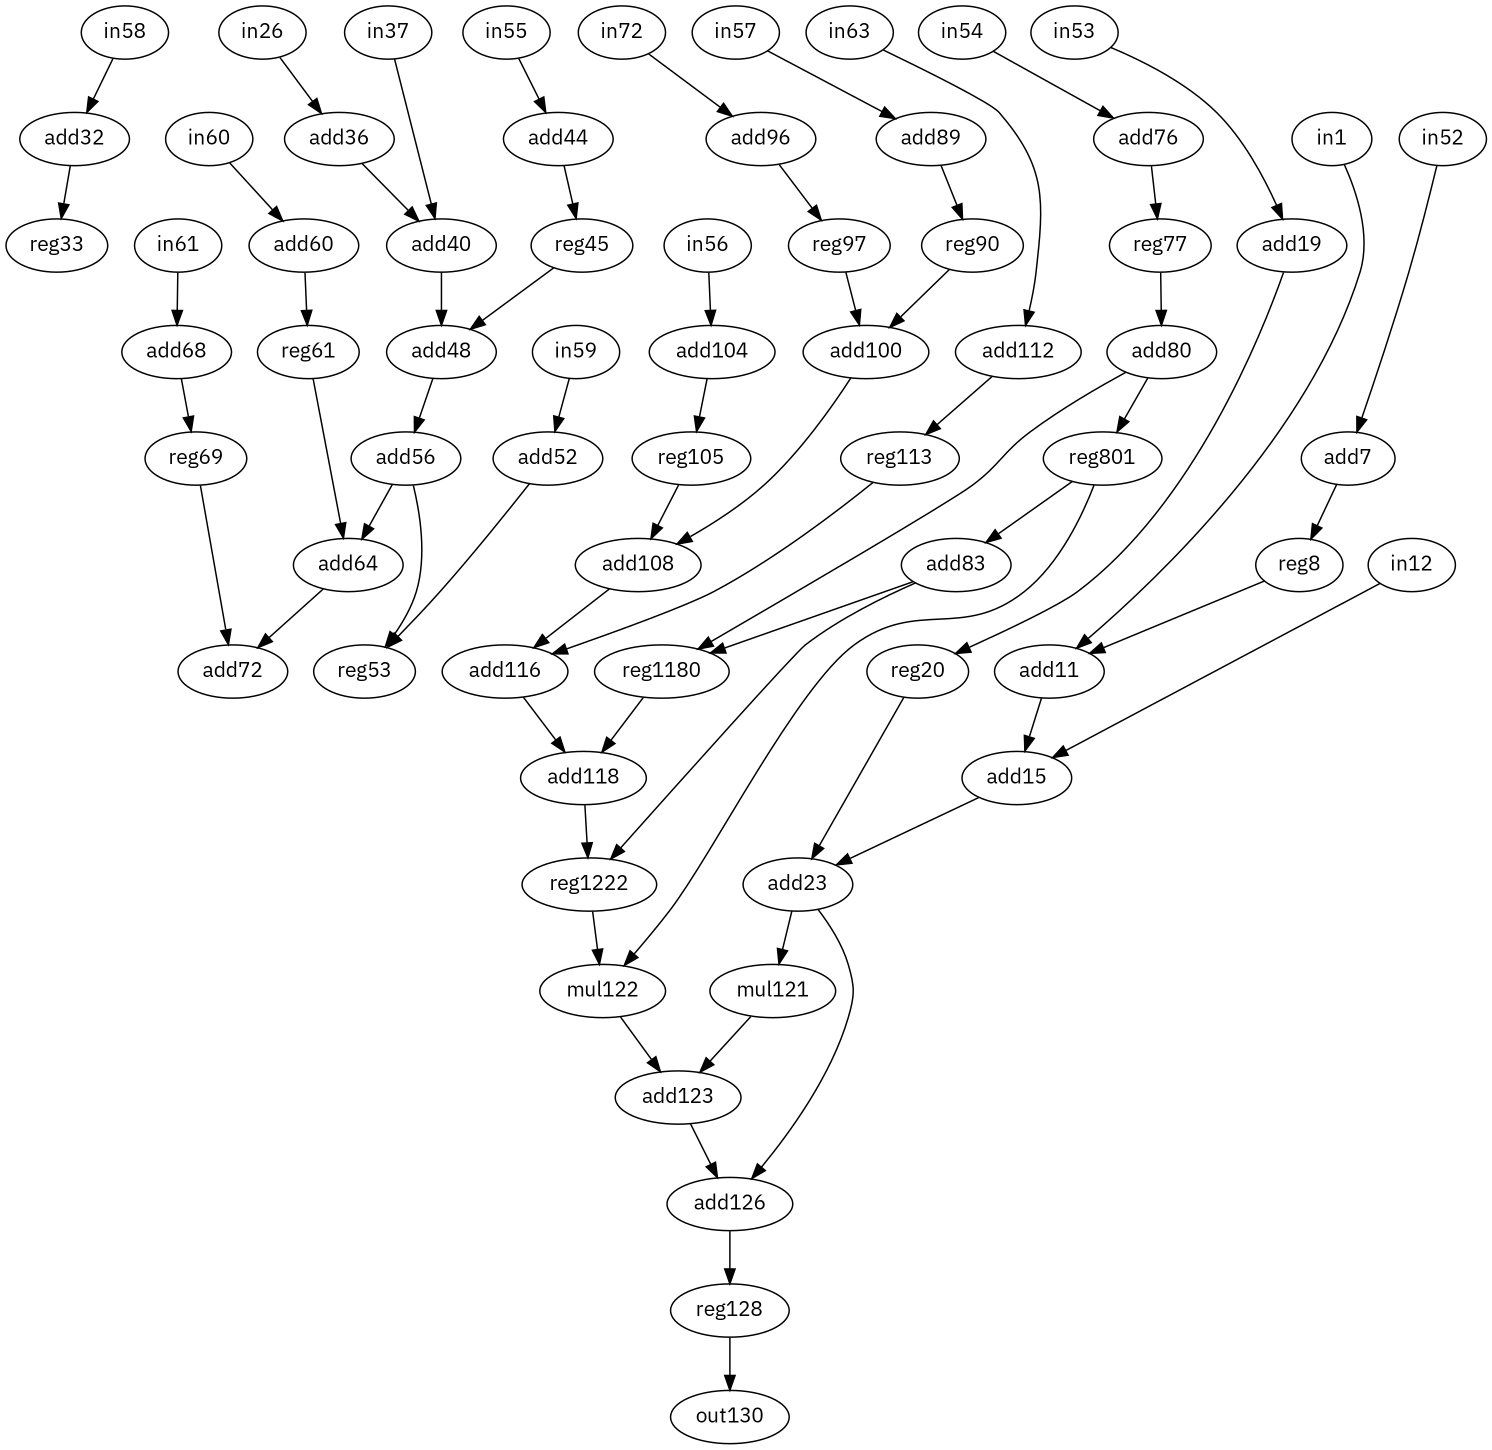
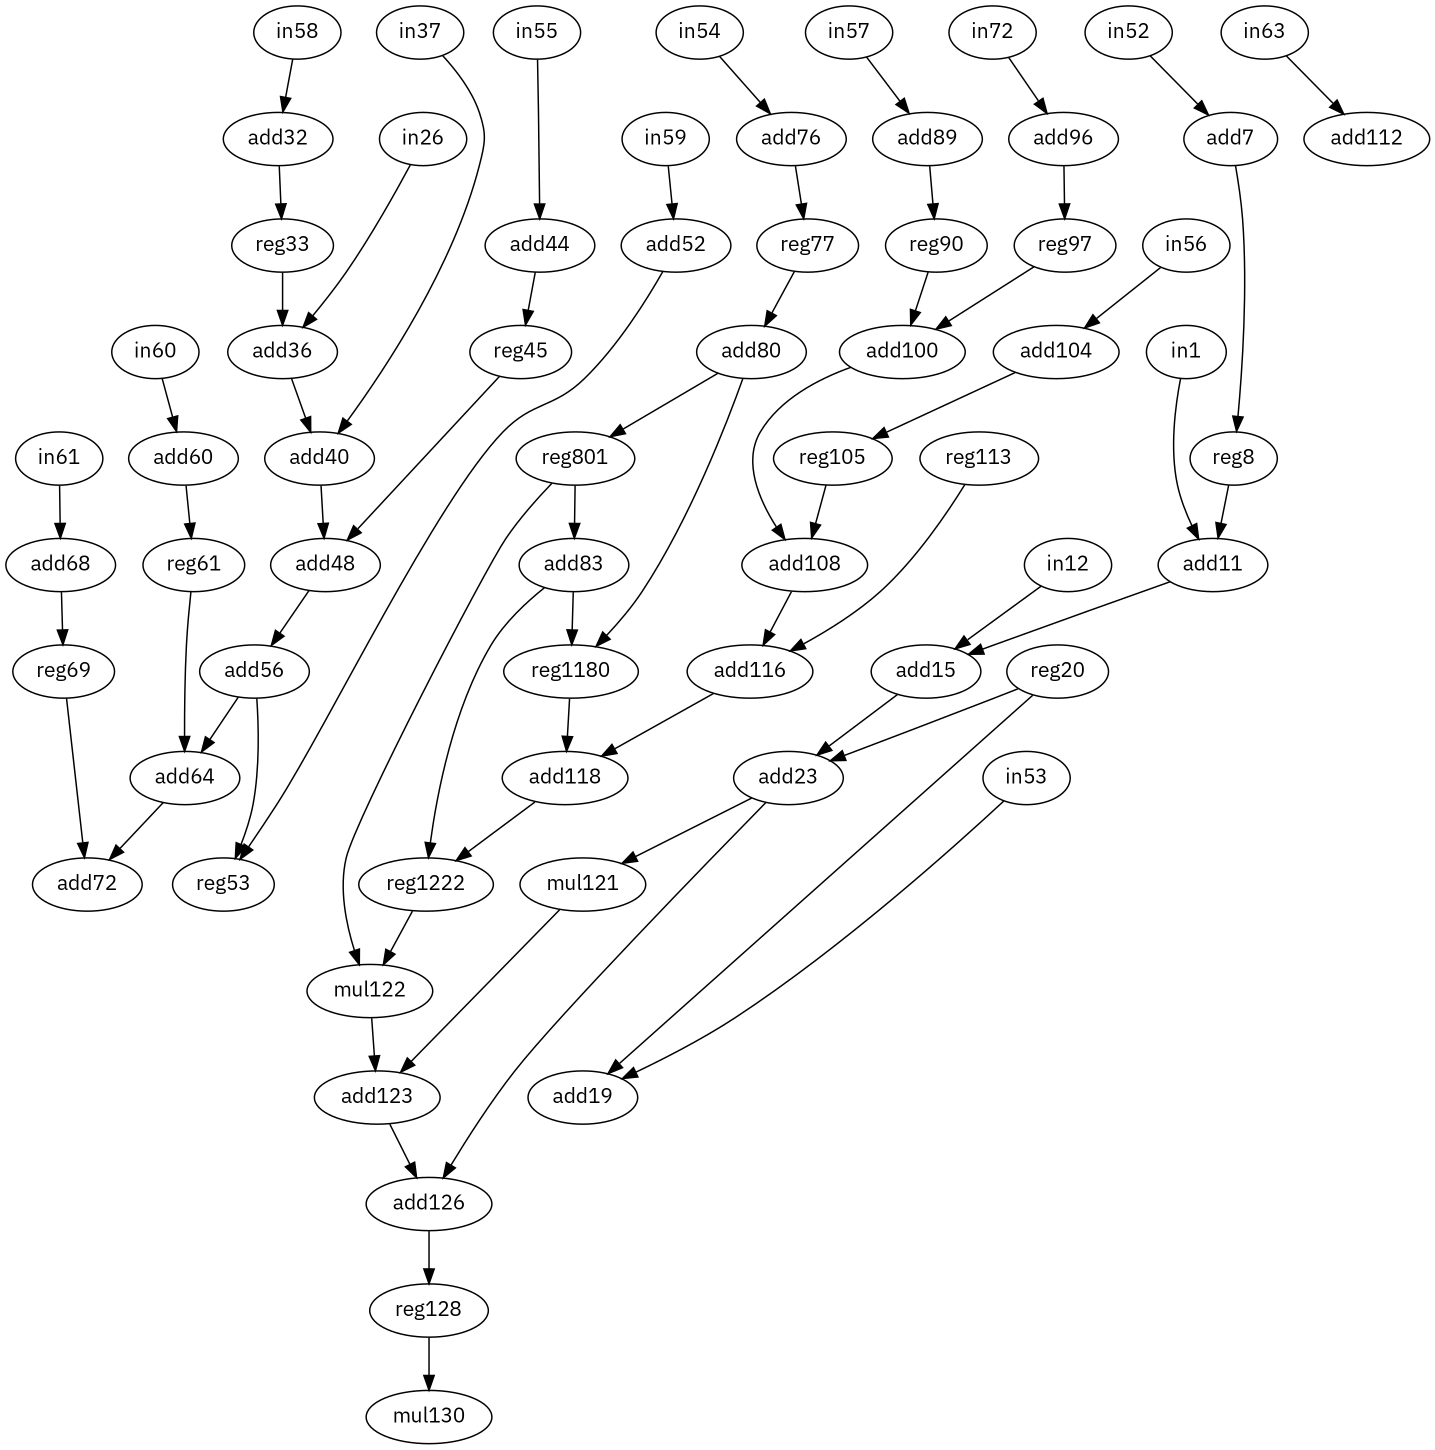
edge "reg33" -> "add36": added
edge "add112" -> "reg113": removed
edge "add19" -> "reg20": reversed
node "out130": label "out130" -> "mul130"
